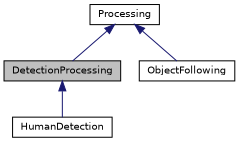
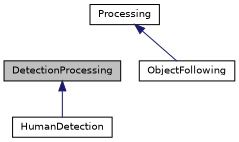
edge "DetectionProcessing" -> "Processing": removed
